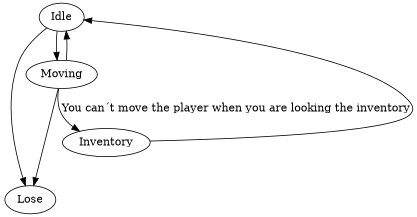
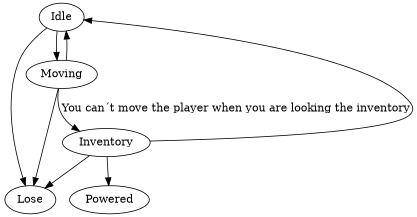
edge "Inventory" -> "Lose": added
node "Powered": added
